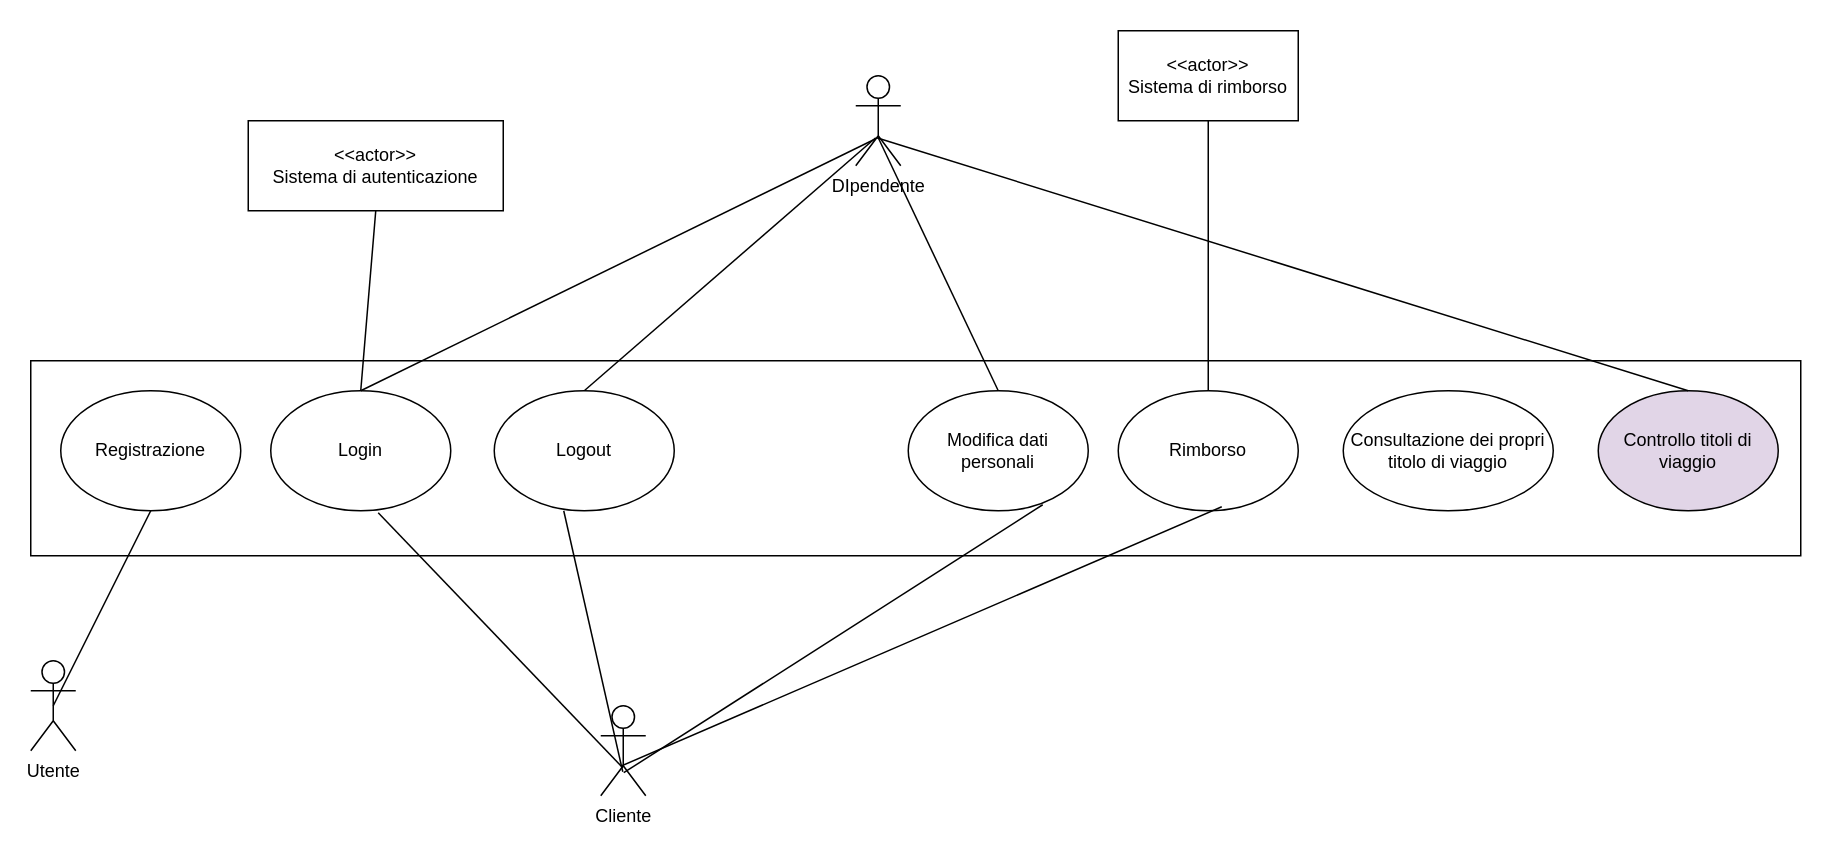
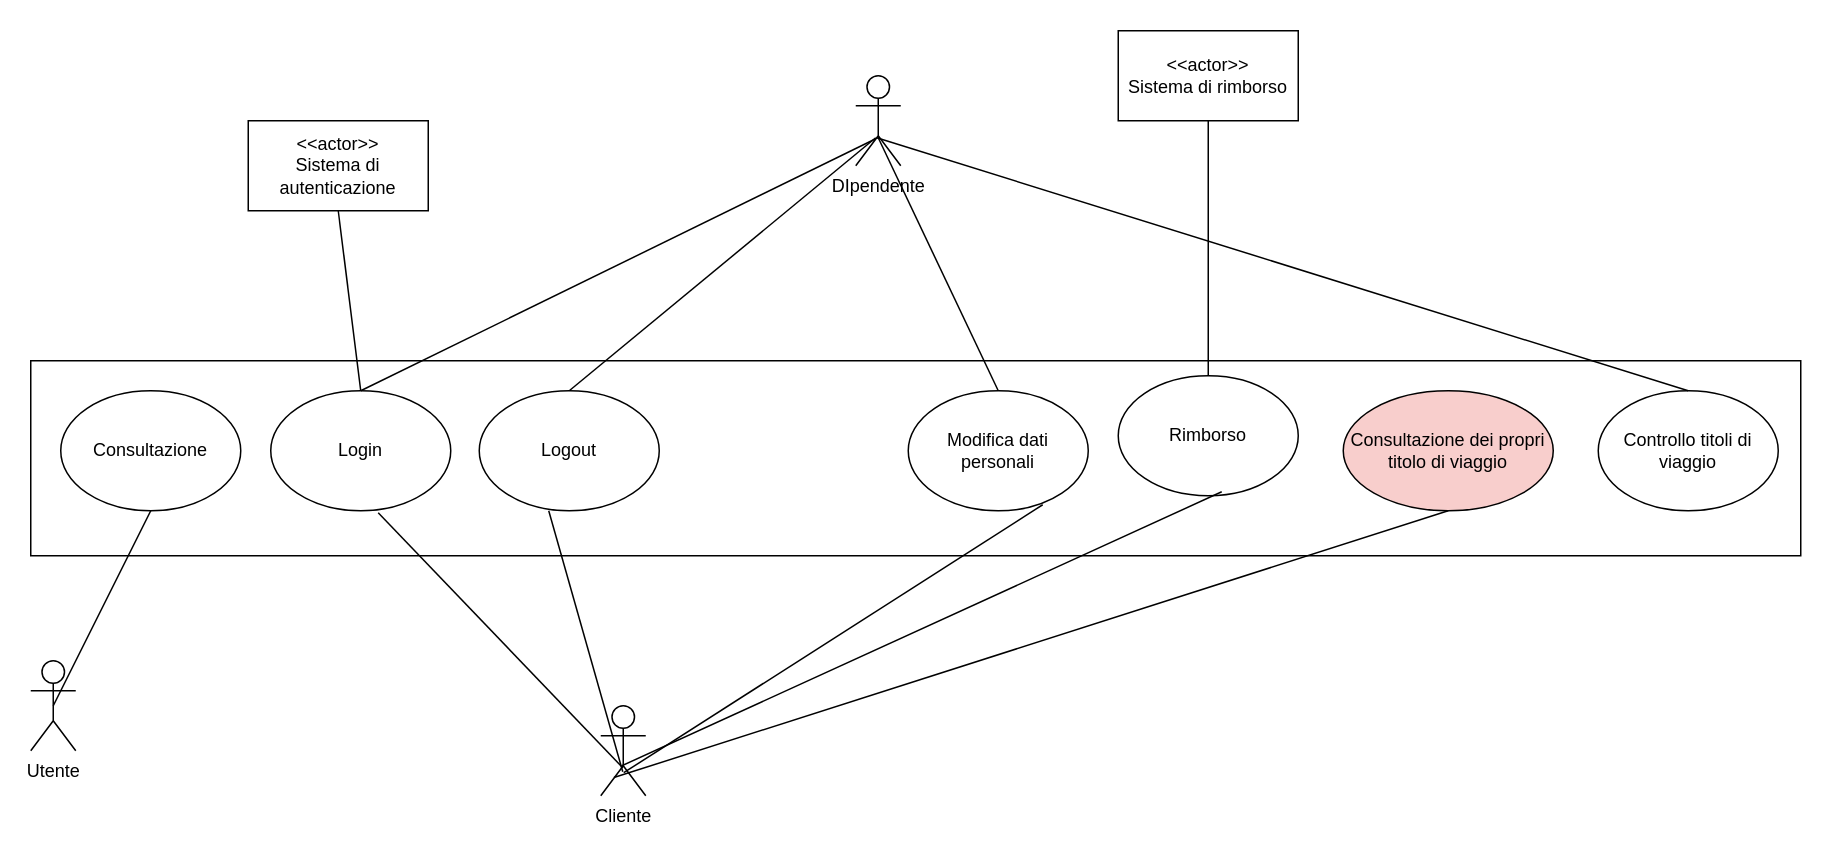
node "<<actor>> Sistema di autenticazione": size 255x90 -> 180x90
node "Registrazione": label "Registrazione" -> "Consultazione"
node "Logout": moved (584, 451) -> (569, 451)
node "Rimborso": moved (1208, 451) -> (1208, 436)
node "Consultazione dei propri titolo di viaggio": fillcolor #ffffff -> #f8cecc
node "Controllo titoli di viaggio": fillcolor #e1d5e7 -> #ffffff
edge "Consultazione dei propri titolo di viaggio" -- "Cliente": added
